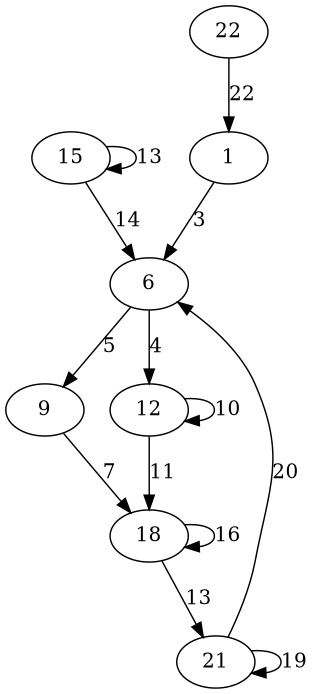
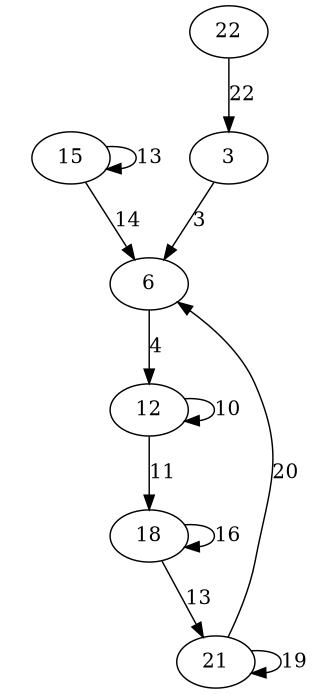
node "1": label "1" -> "3"
node "9": removed
